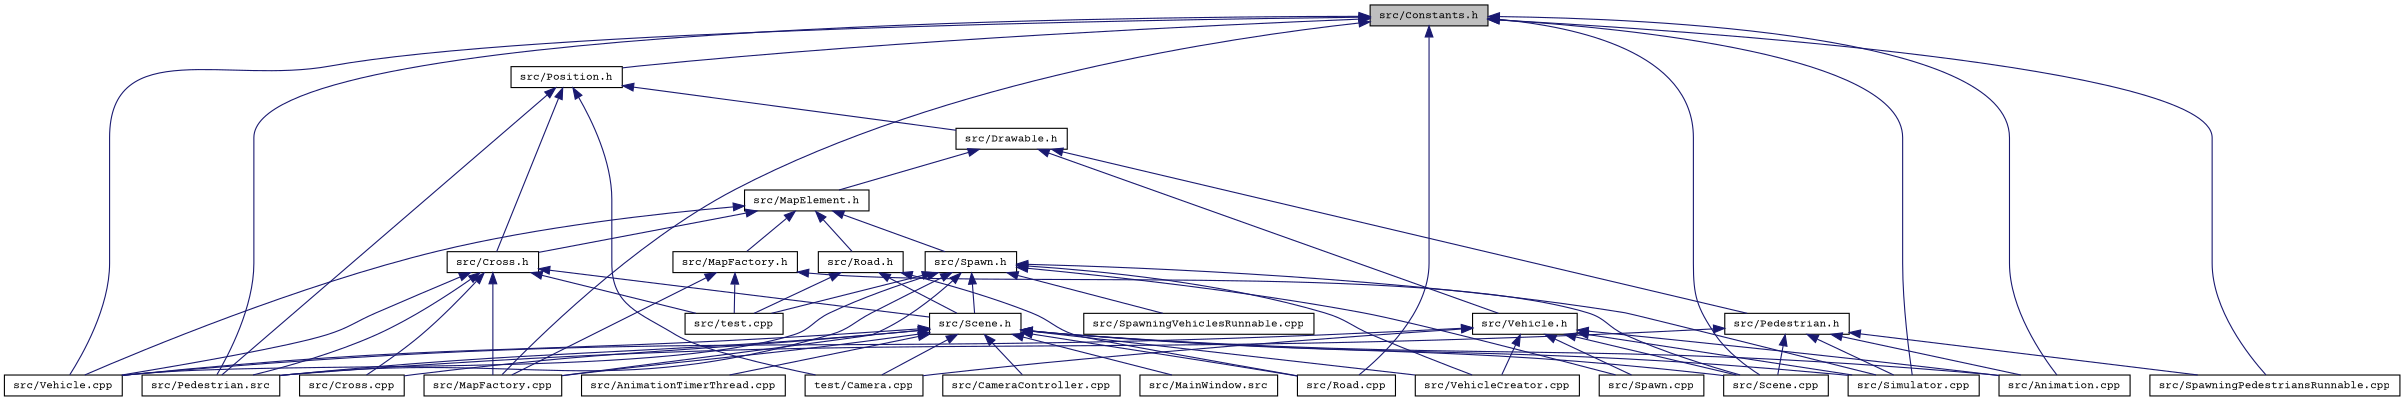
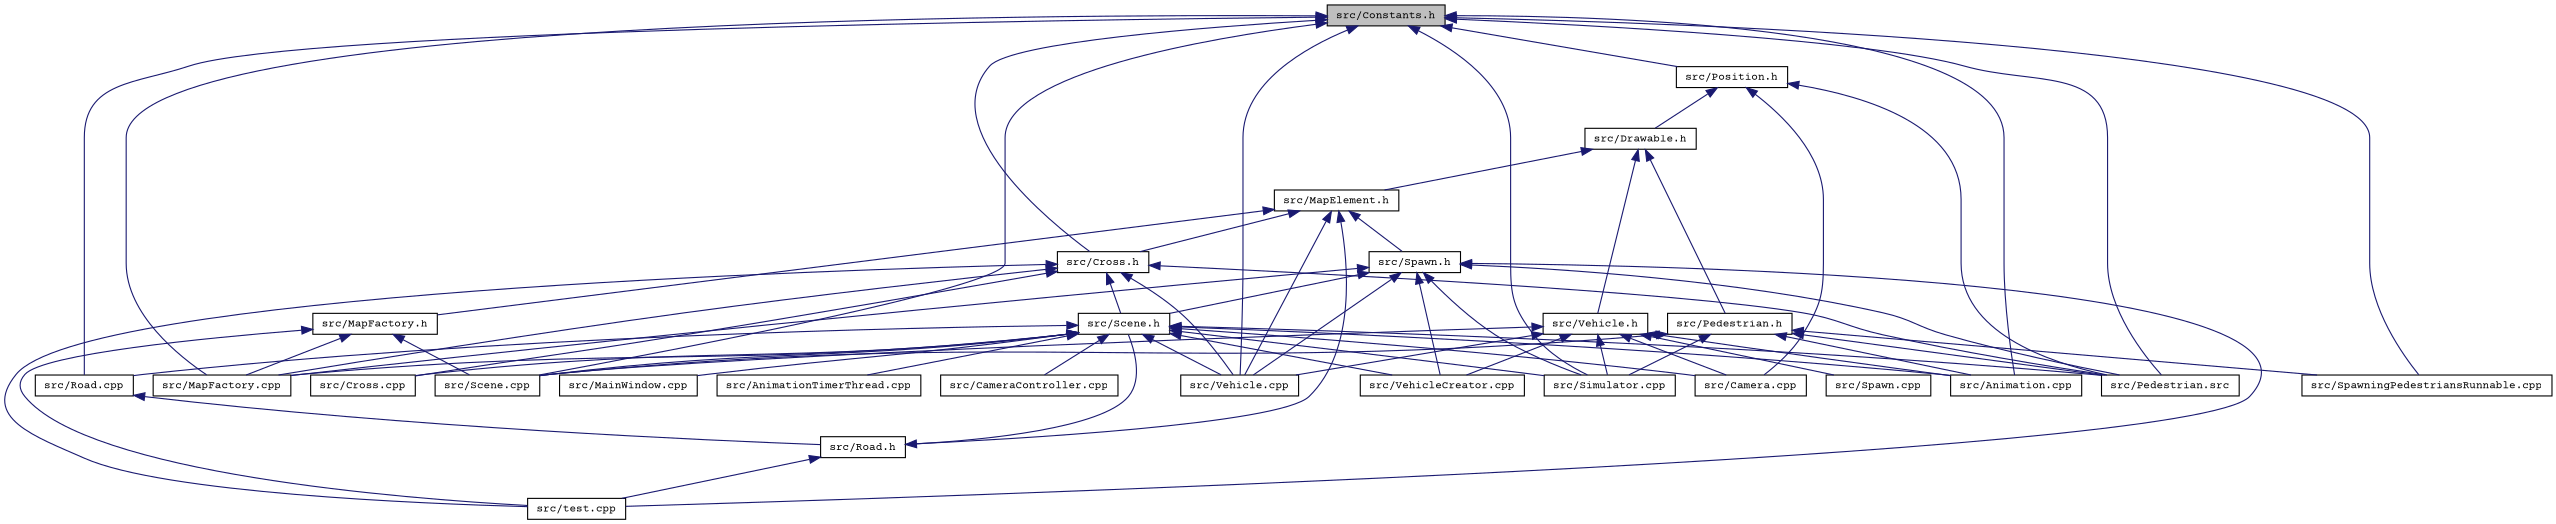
edge "src/Cross.h" -> "src/Position.h": now "src/Cross.h" -> "src/Constants.h"
edge "src/Spawn.cpp" -> "src/Spawn.h": removed
node "src/SpawningVehiclesRunnable.cpp": removed
edge "src/Road.cpp" -> "src/Road.h": reversed
node "test/Camera.cpp": label "test/Camera.cpp" -> "src/Camera.cpp"
node "src/MainWindow.src": label "src/MainWindow.src" -> "src/MainWindow.cpp"
